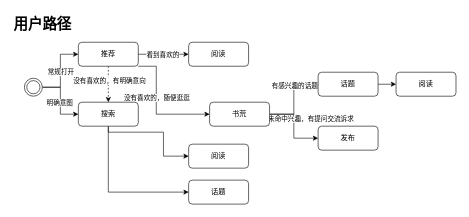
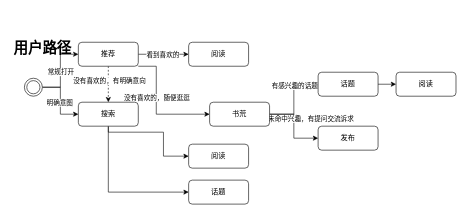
node "用户路径": moved (42, 24) -> (42, 48)
